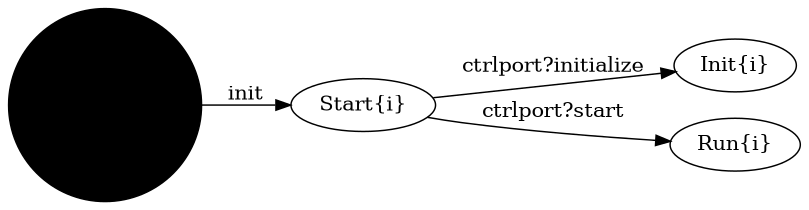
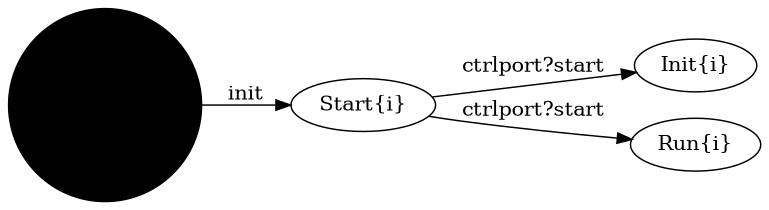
edge "Start{i}" -> "Init{i}": label "ctrlport?initialize" -> "ctrlport?start"
